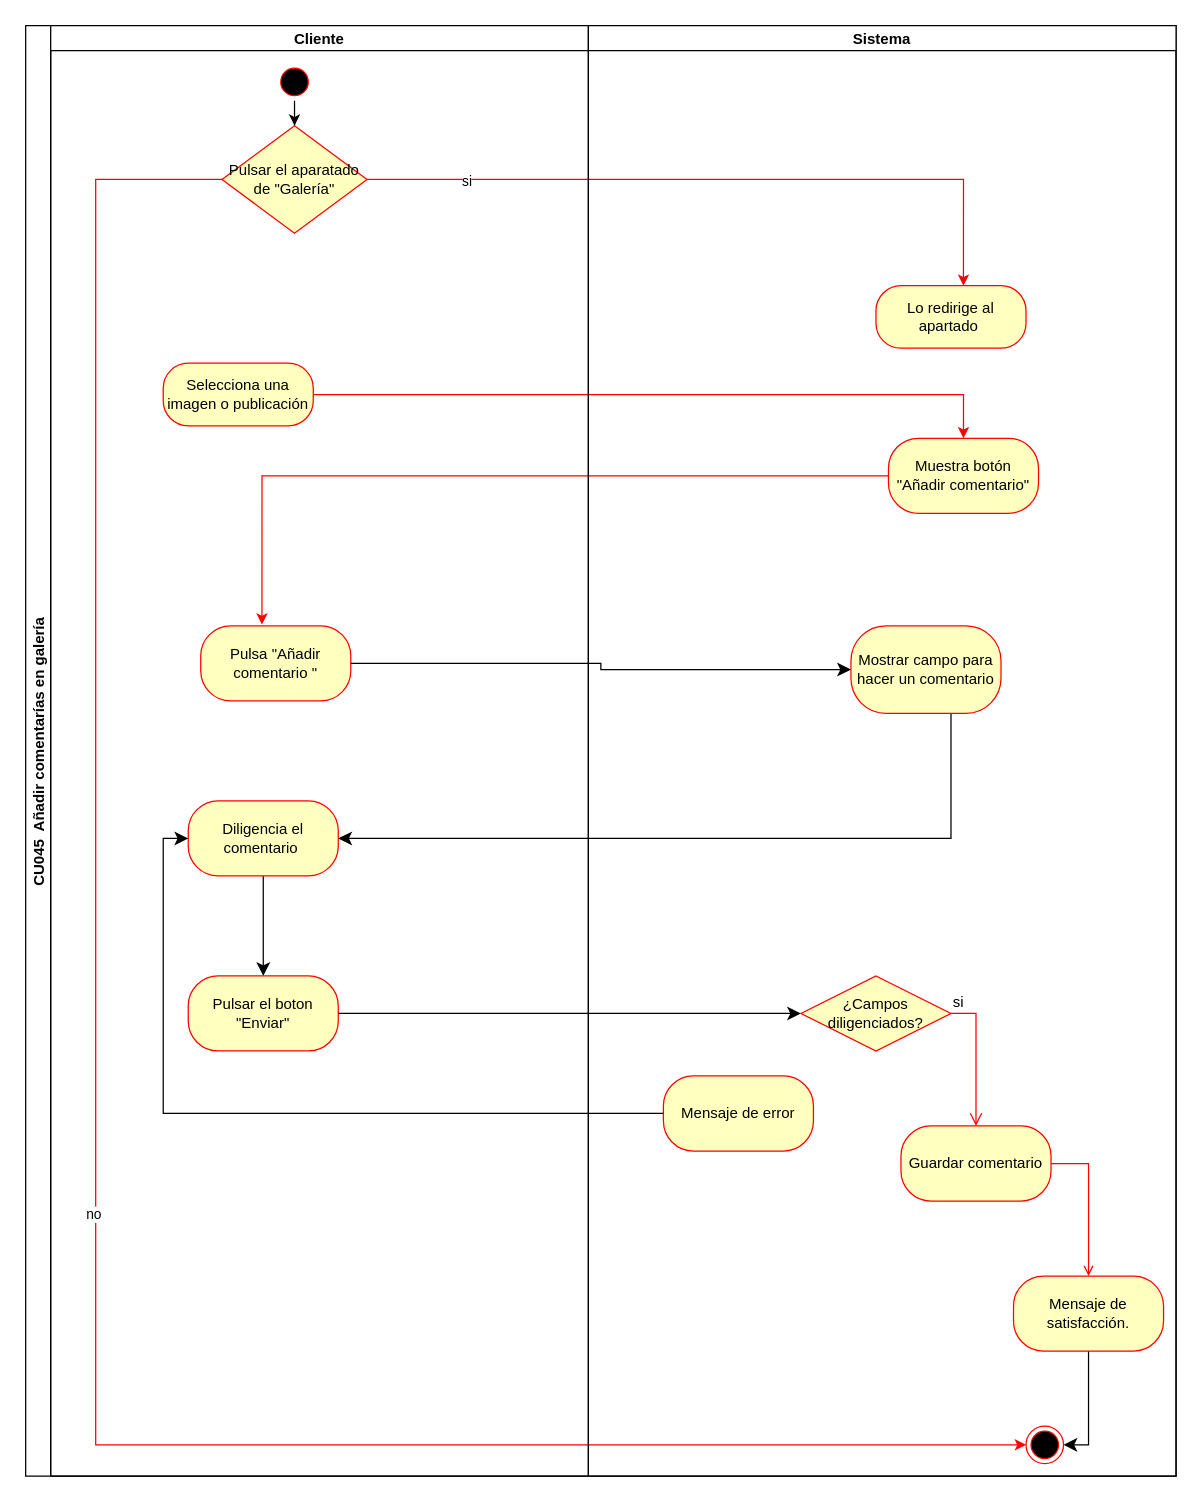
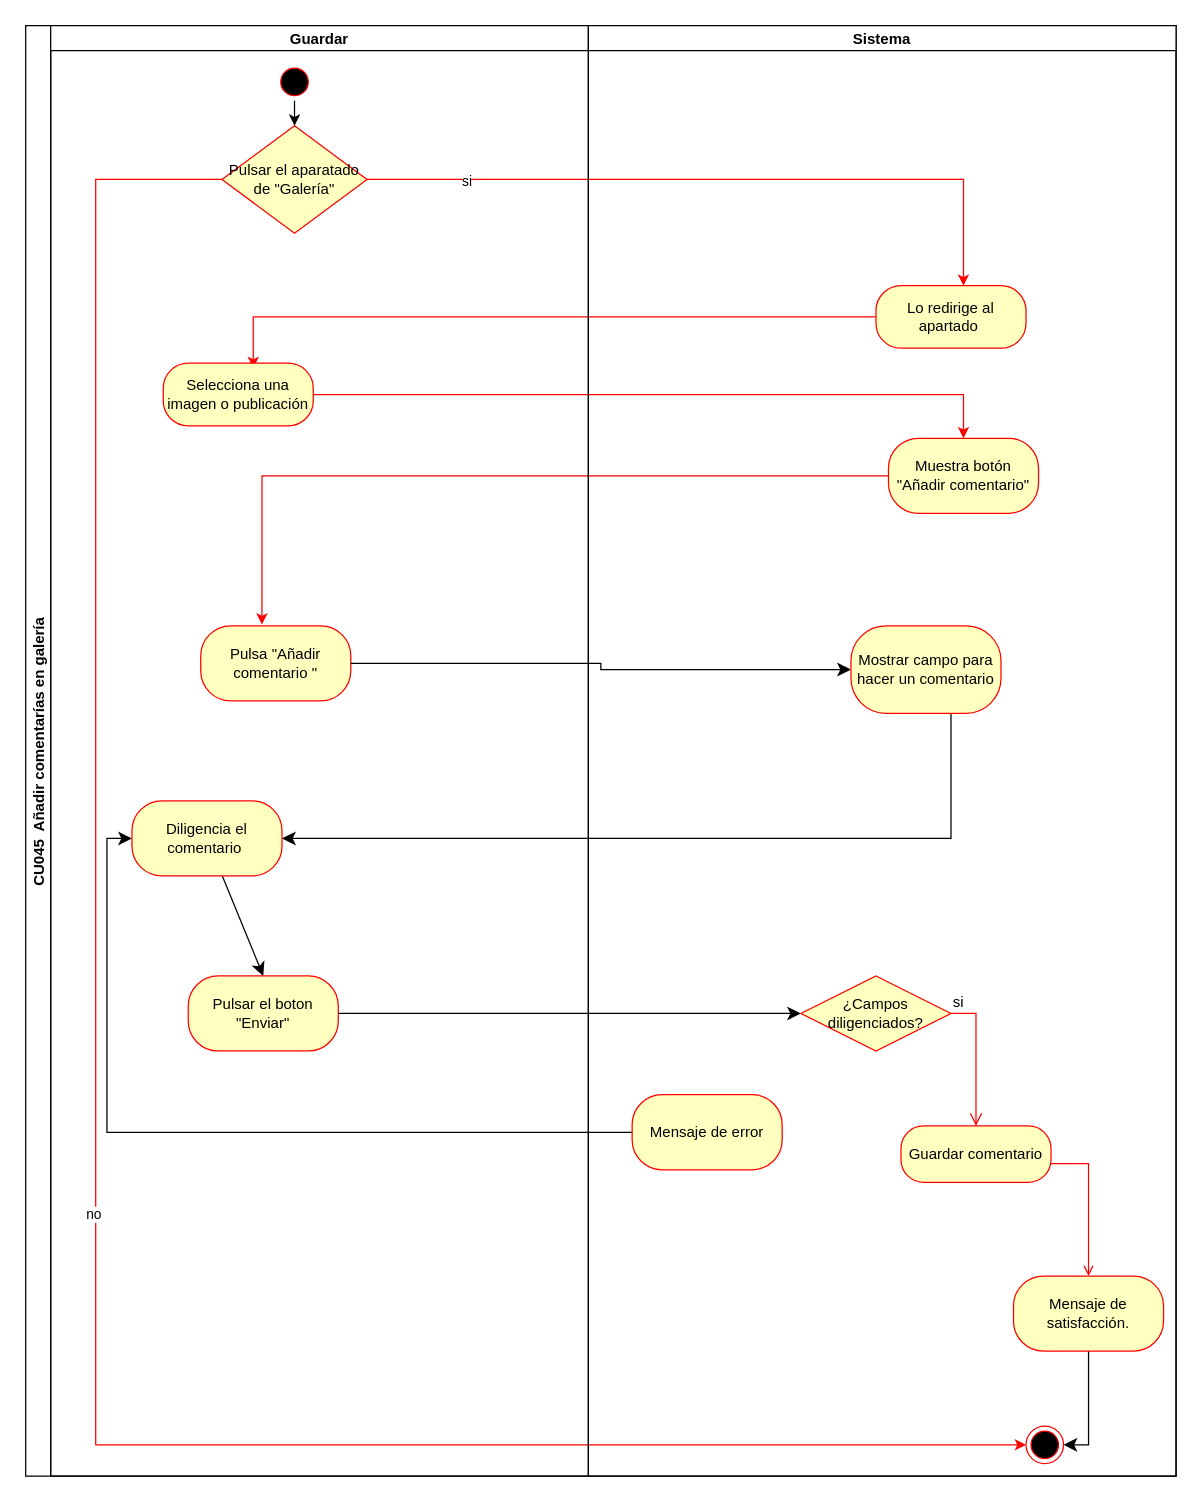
node "Cliente": label "Cliente" -> "Guardar"
edge "Lo redirige al apartado" -> "Selecciona una imagen o publicación": added
node "Diligencia el comentario": moved (263, 838) -> (207, 838)
node "Mensaje de error": moved (738, 1113) -> (707, 1132)
node "Guardar comentario": size 150x75 -> 150x56
